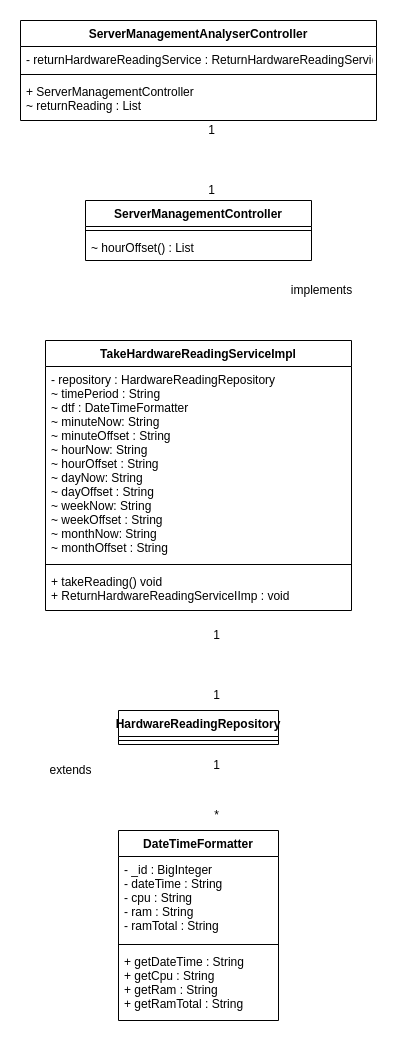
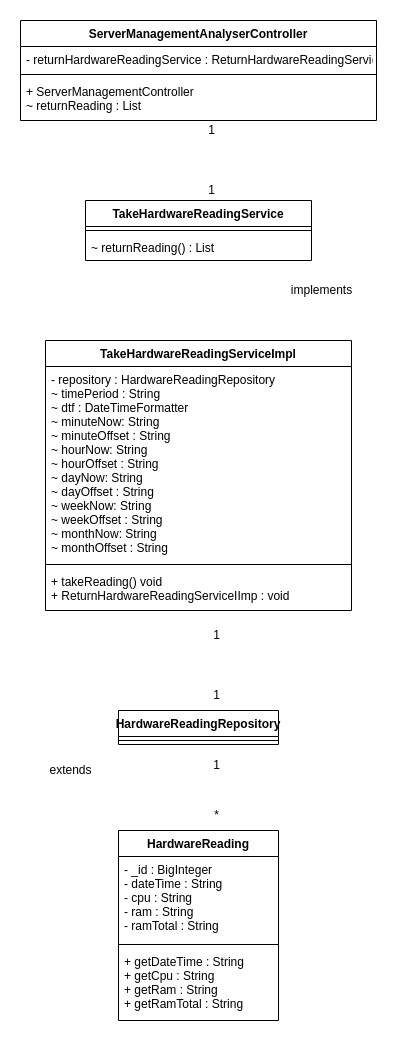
node "ServerManagementController": label "ServerManagementController" -> "TakeHardwareReadingService"
node "~ hourOffset() : List": label "~ hourOffset() : List" -> "~ returnReading() : List"
node "DateTimeFormatter": label "DateTimeFormatter" -> "HardwareReading"
